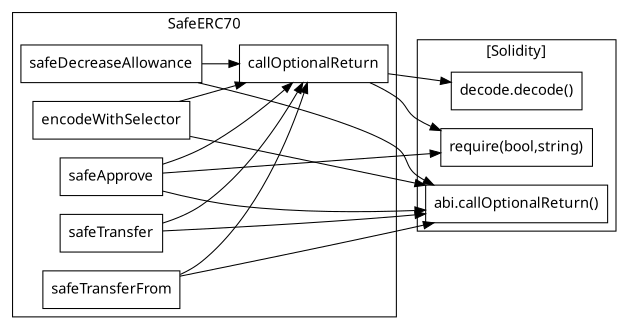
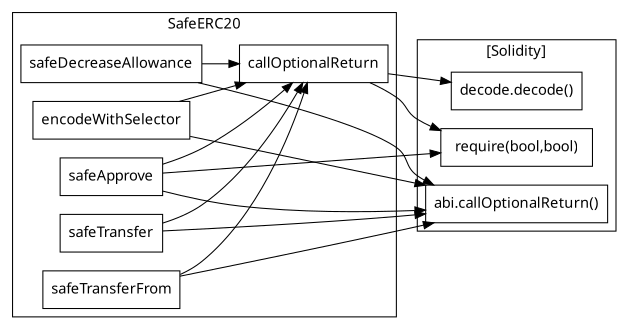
cluster "SafeERC70": label "SafeERC70" -> "SafeERC20"
node "require(bool,string)": label "require(bool,string)" -> "require(bool,bool)"
